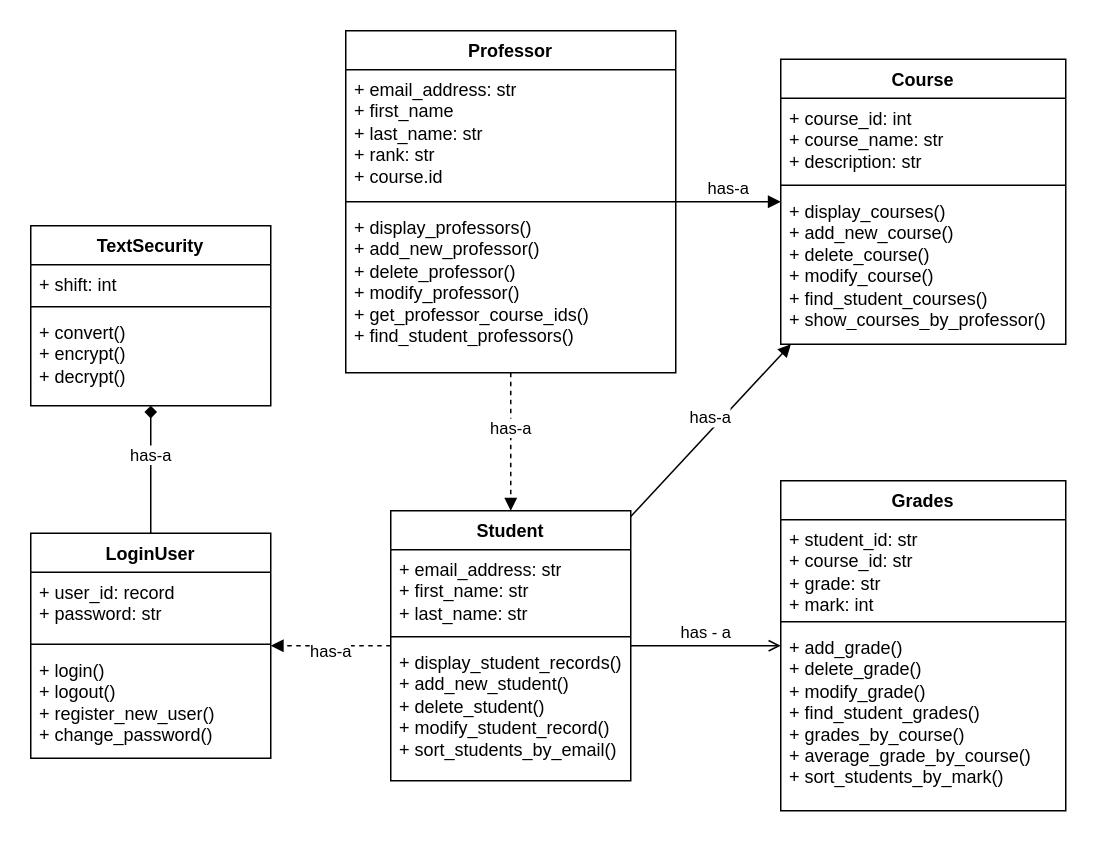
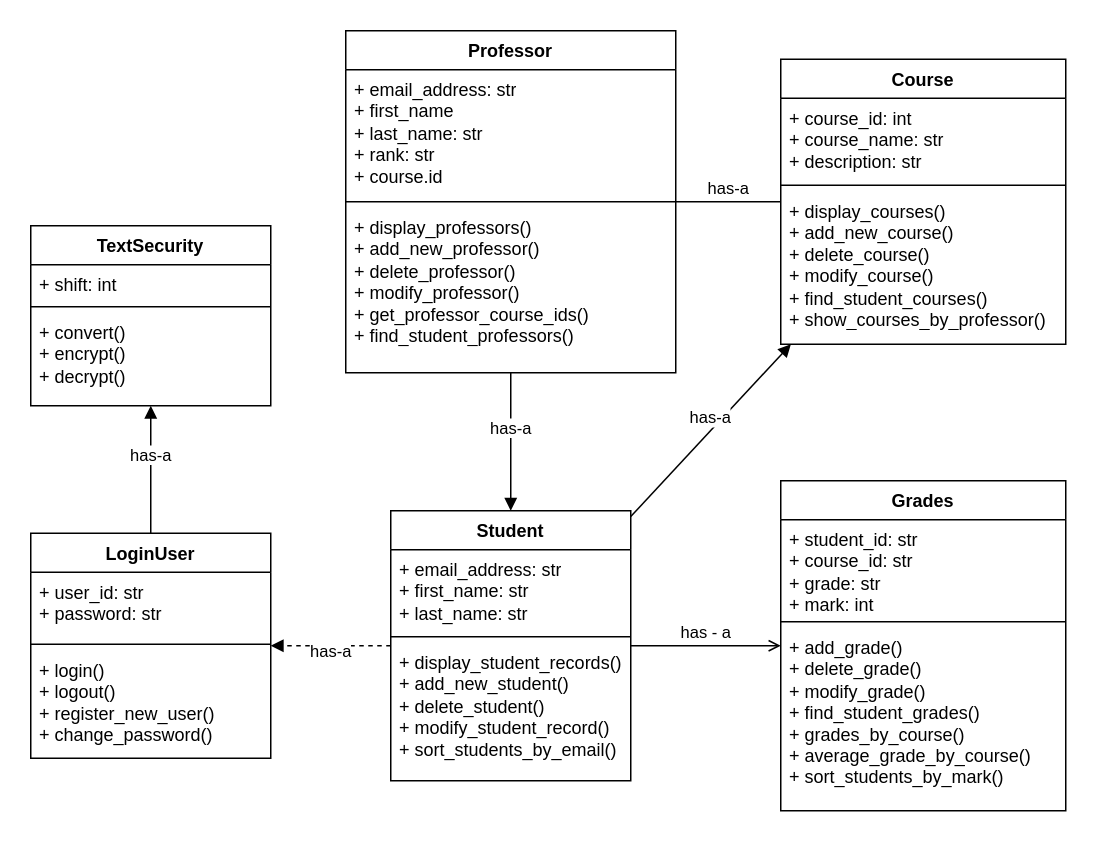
edge "Professor" -> "Course": arrowhead block -> none
edge "LoginUser" -> "TextSecurity": arrowhead diamond -> block
edge "Professor" -> "Student": style dashed -> solid
node "+ user_id: record + password: str": label "+ user_id: record + password: str" -> "+ user_id: str + password: str"
